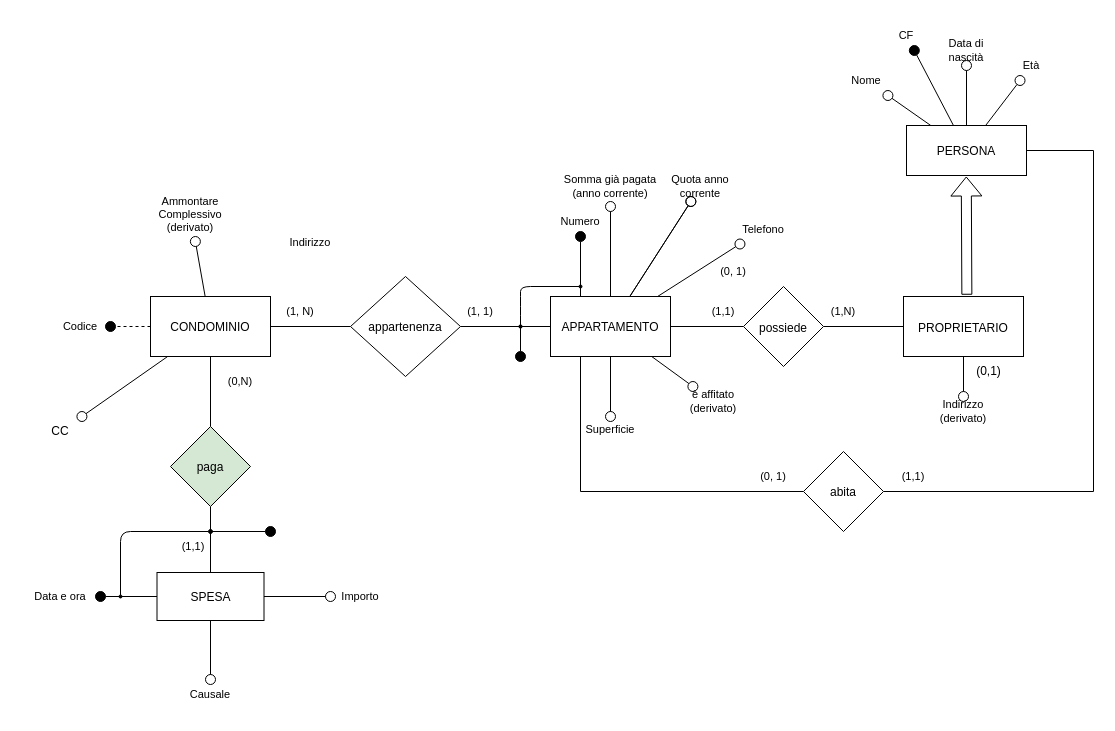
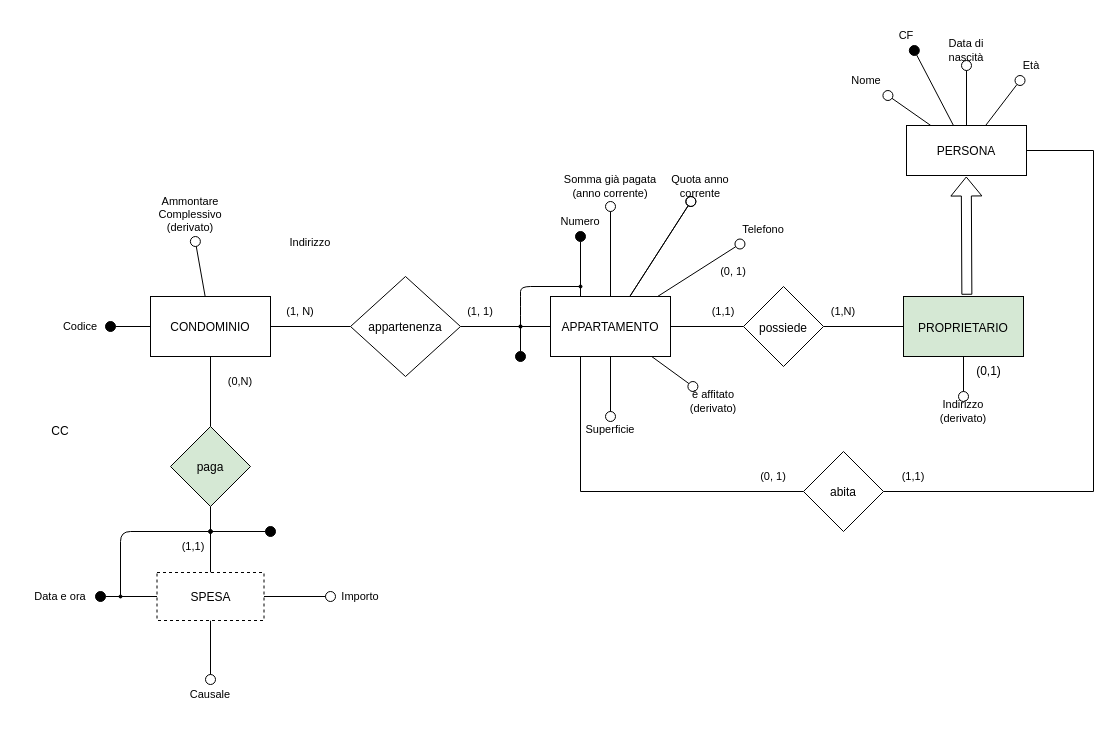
edge "CONDOMINIO" -> "Codice": style dashed -> solid
node "PROPRIETARIO": fillcolor #ffffff -> #d5e8d4
edge "CONDOMINIO" -> "CC": removed
node "SPESA": style solid -> dashed
